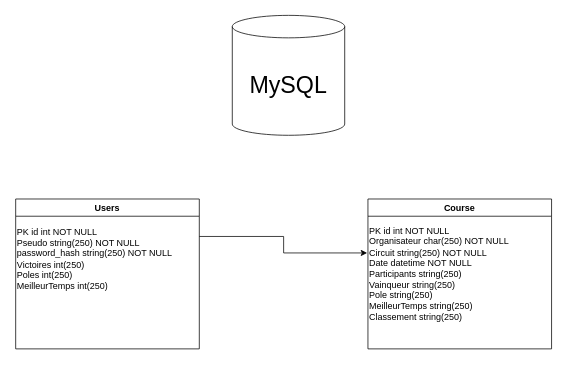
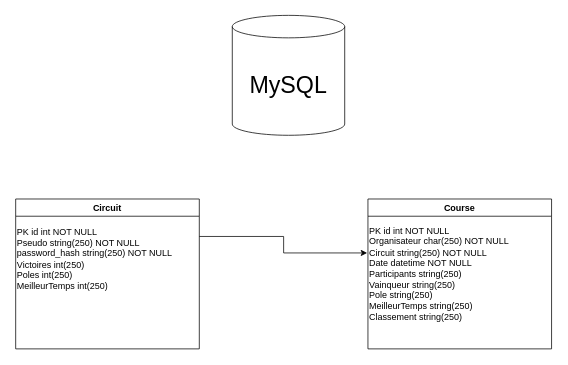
node "Users": label "Users" -> "Circuit"
